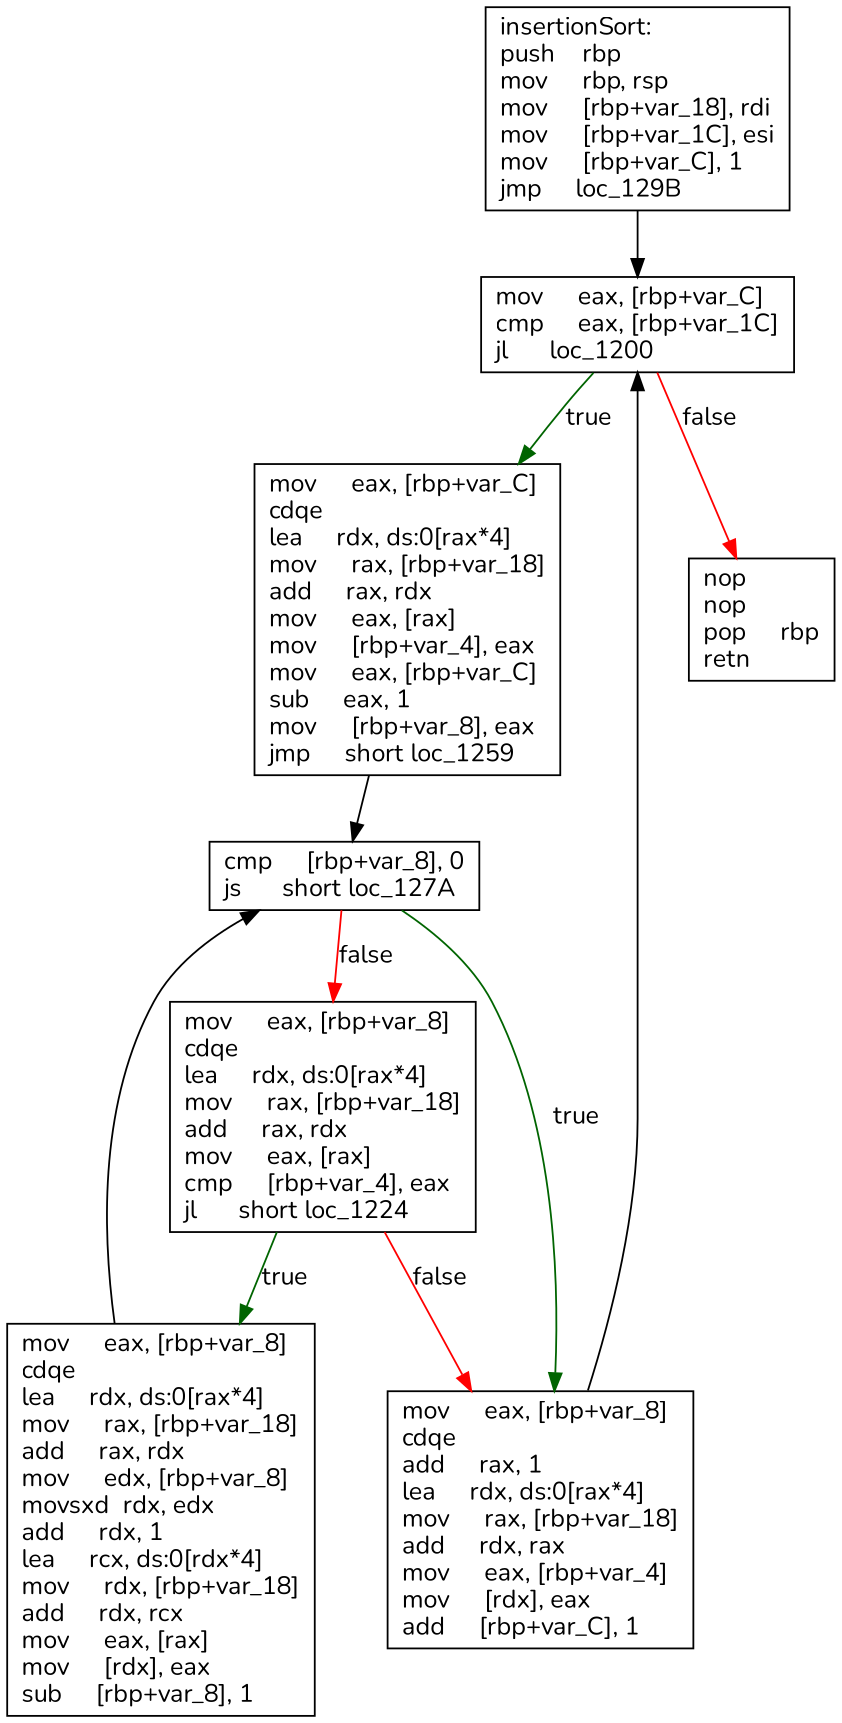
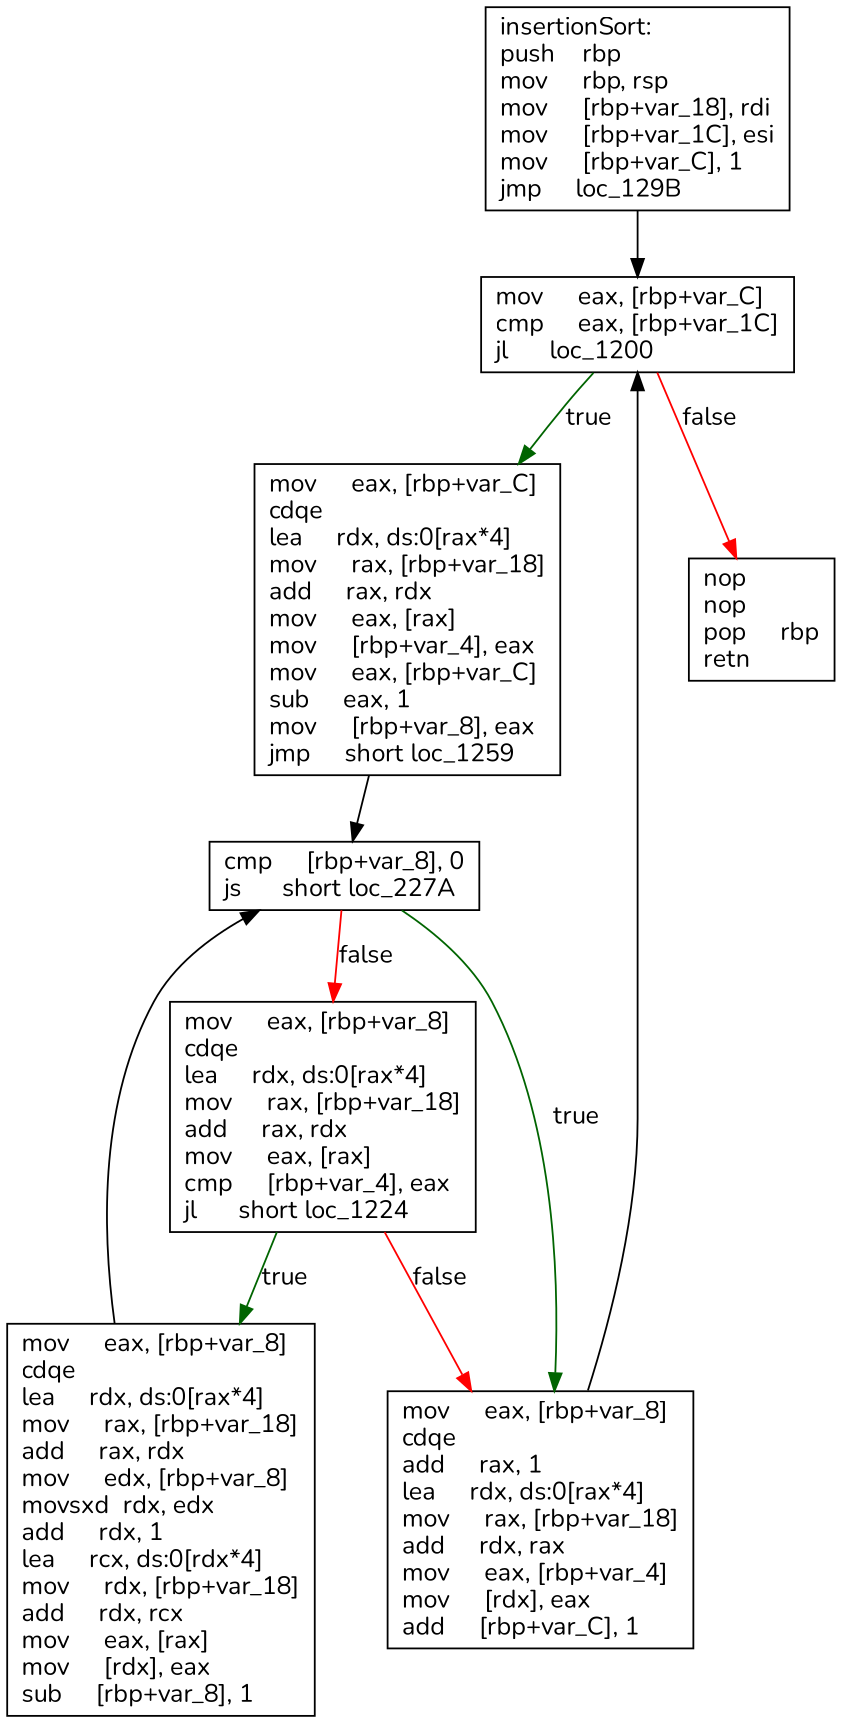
node "cmp     [rbp+var_8], 0 js      short loc_127A": label "cmp     [rbp+var_8], 0 js      short loc_127A" -> "cmp     [rbp+var_8], 0 js      short loc_227A"
